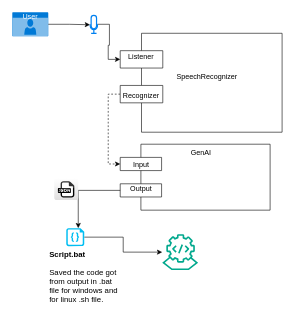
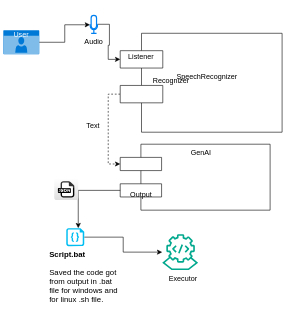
node "User": moved (30, 24) -> (21, 42)
node "Audio": added
node "Recognizer": moved (141, 96) -> (171, 81)
node "Text": added
node "Input": removed
node "Output": moved (141, 189) -> (141, 195)
node "Executor": added
